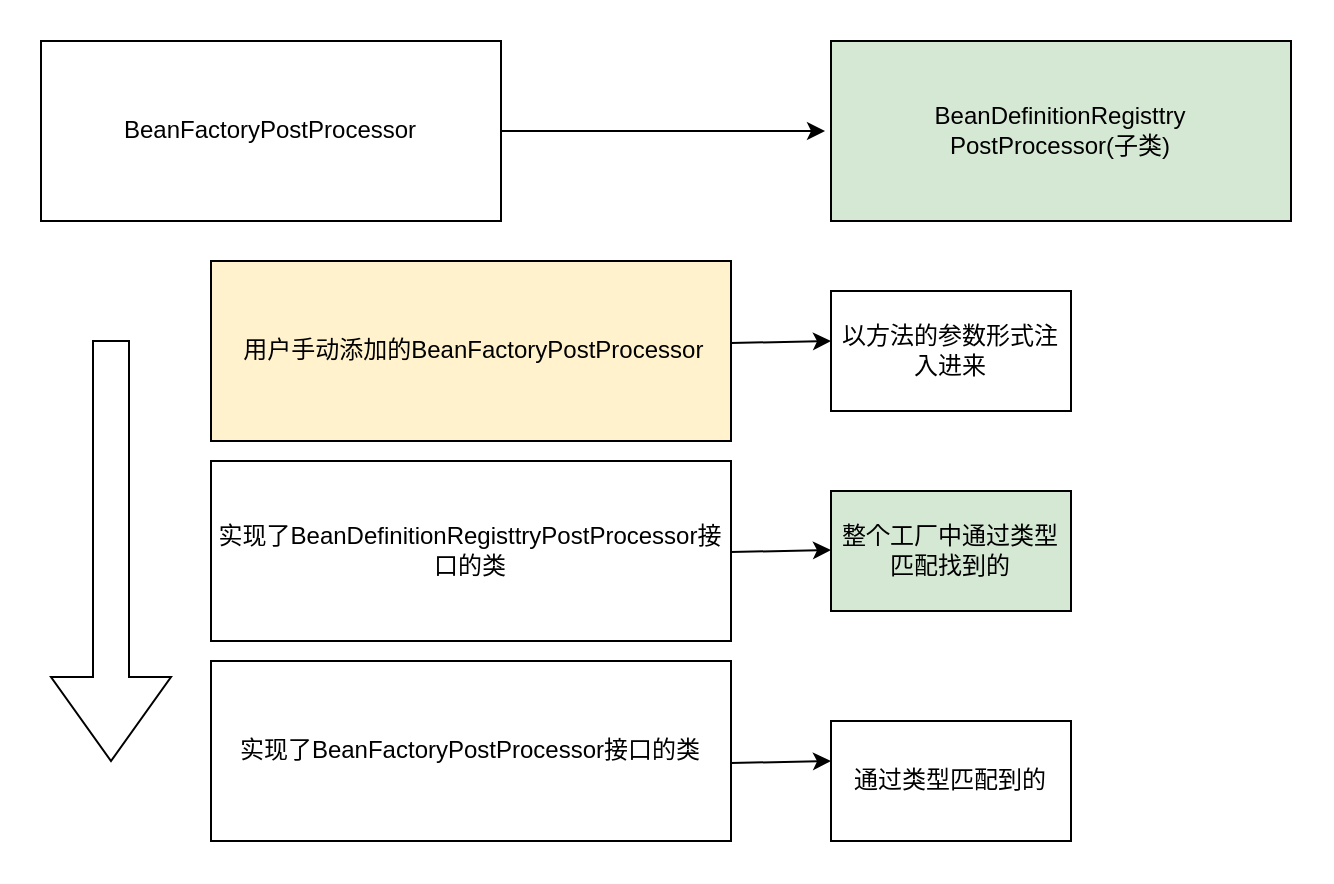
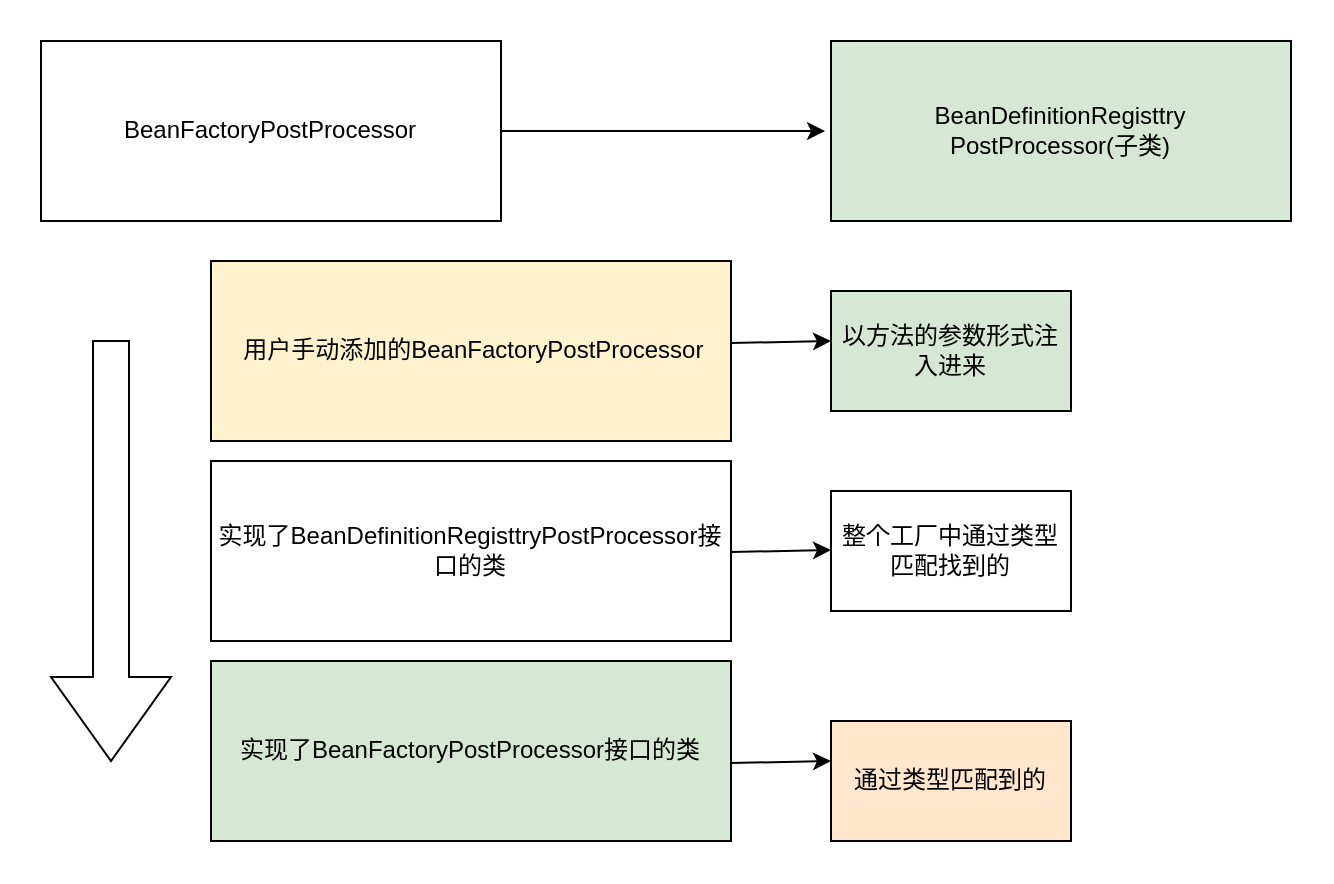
node "以方法的参数形式注入进来": fillcolor #ffffff -> #d5e8d4
node "整个工厂中通过类型匹配找到的": fillcolor #d5e8d4 -> #ffffff
node "实现了BeanFactoryPostProcessor接口的类": fillcolor #ffffff -> #d5e8d4
node "通过类型匹配到的": fillcolor #ffffff -> #ffe6cc
